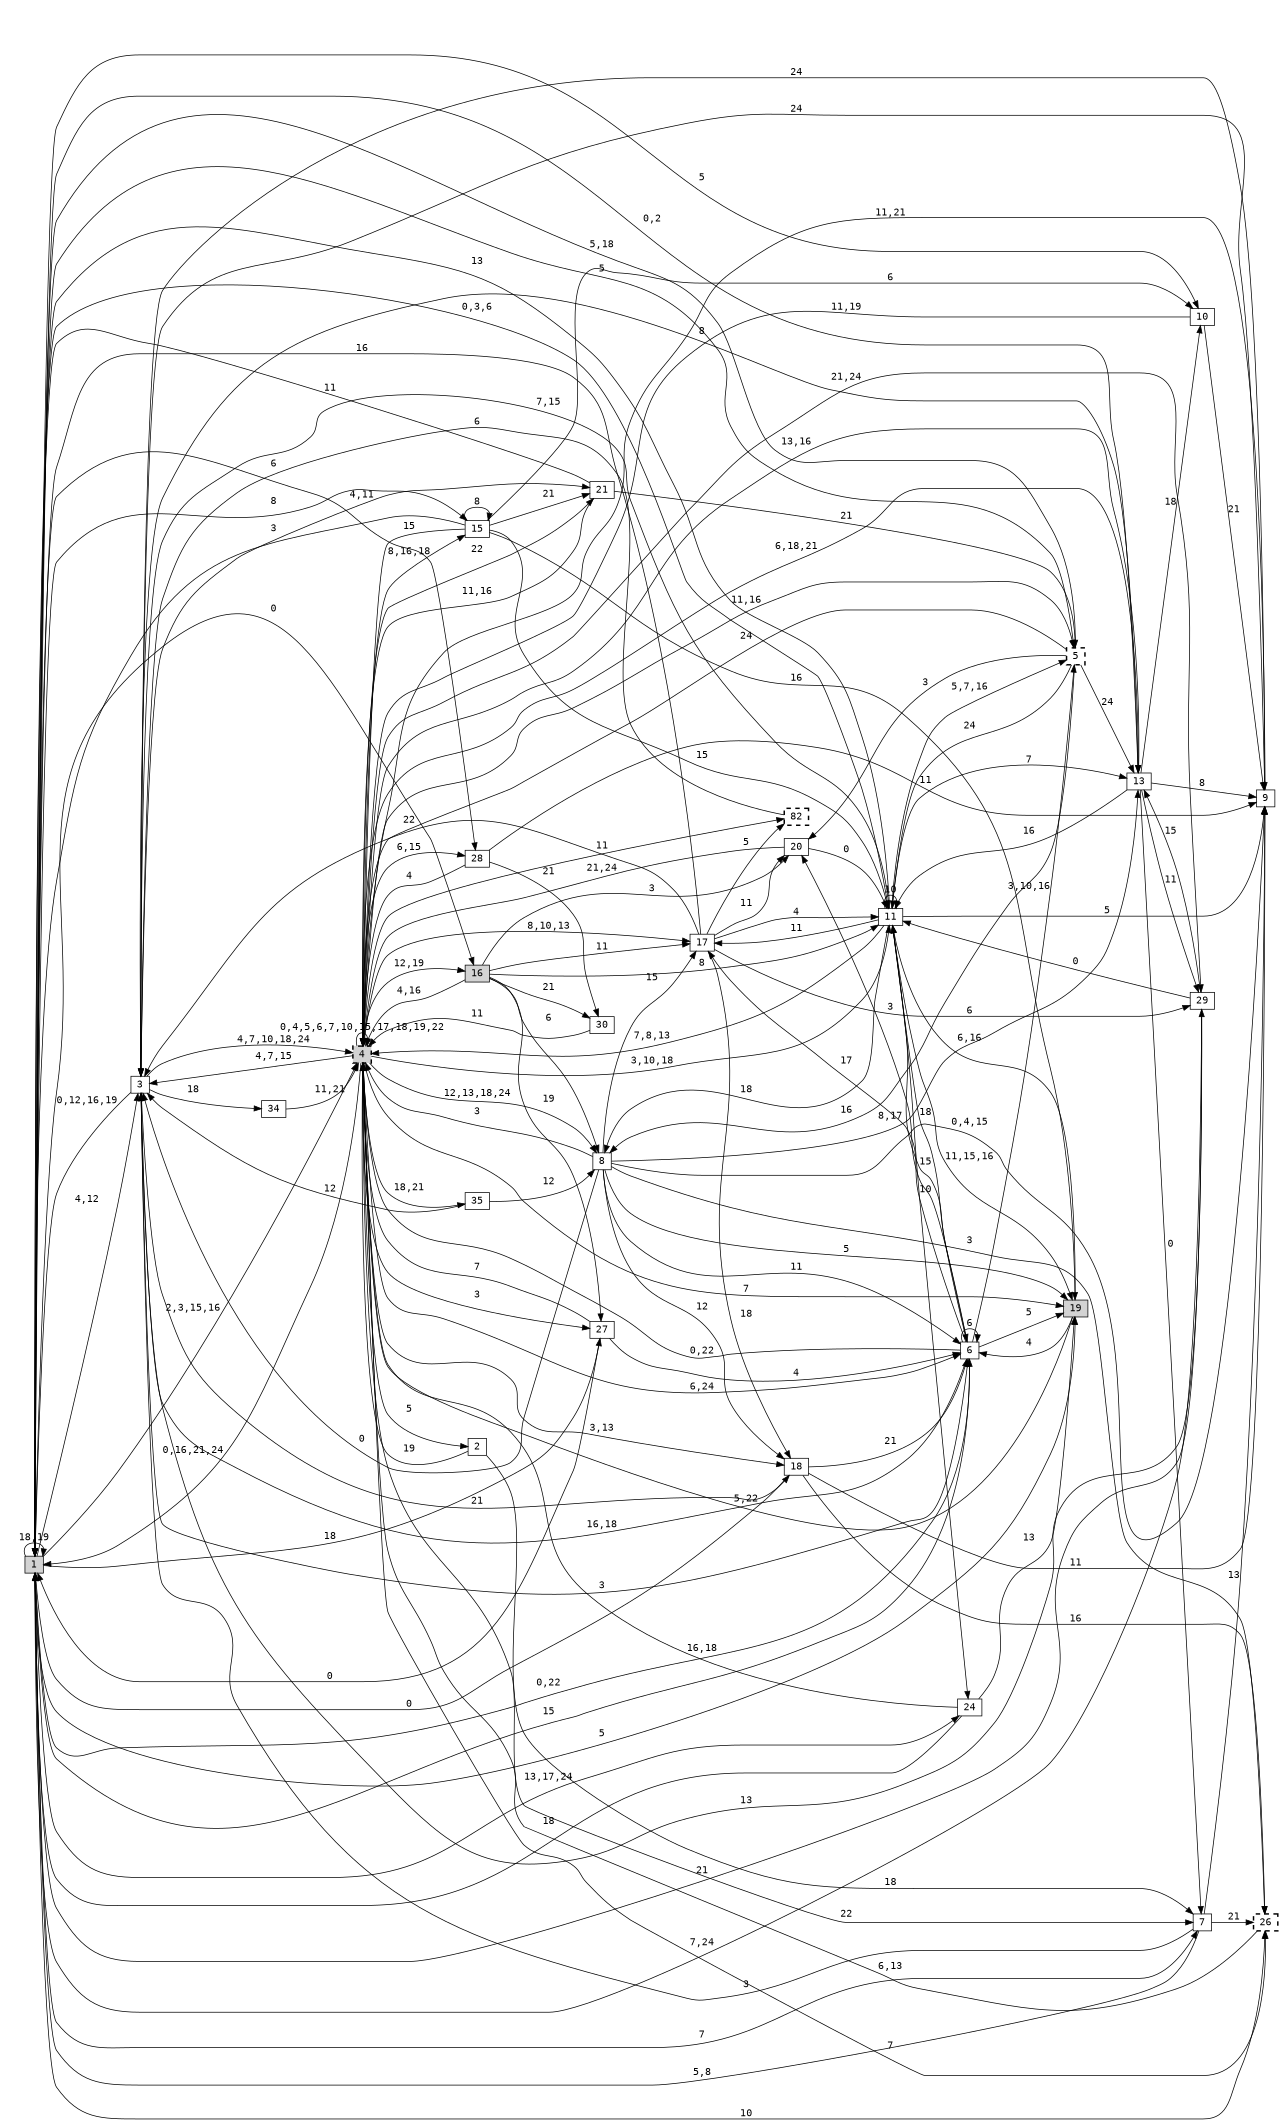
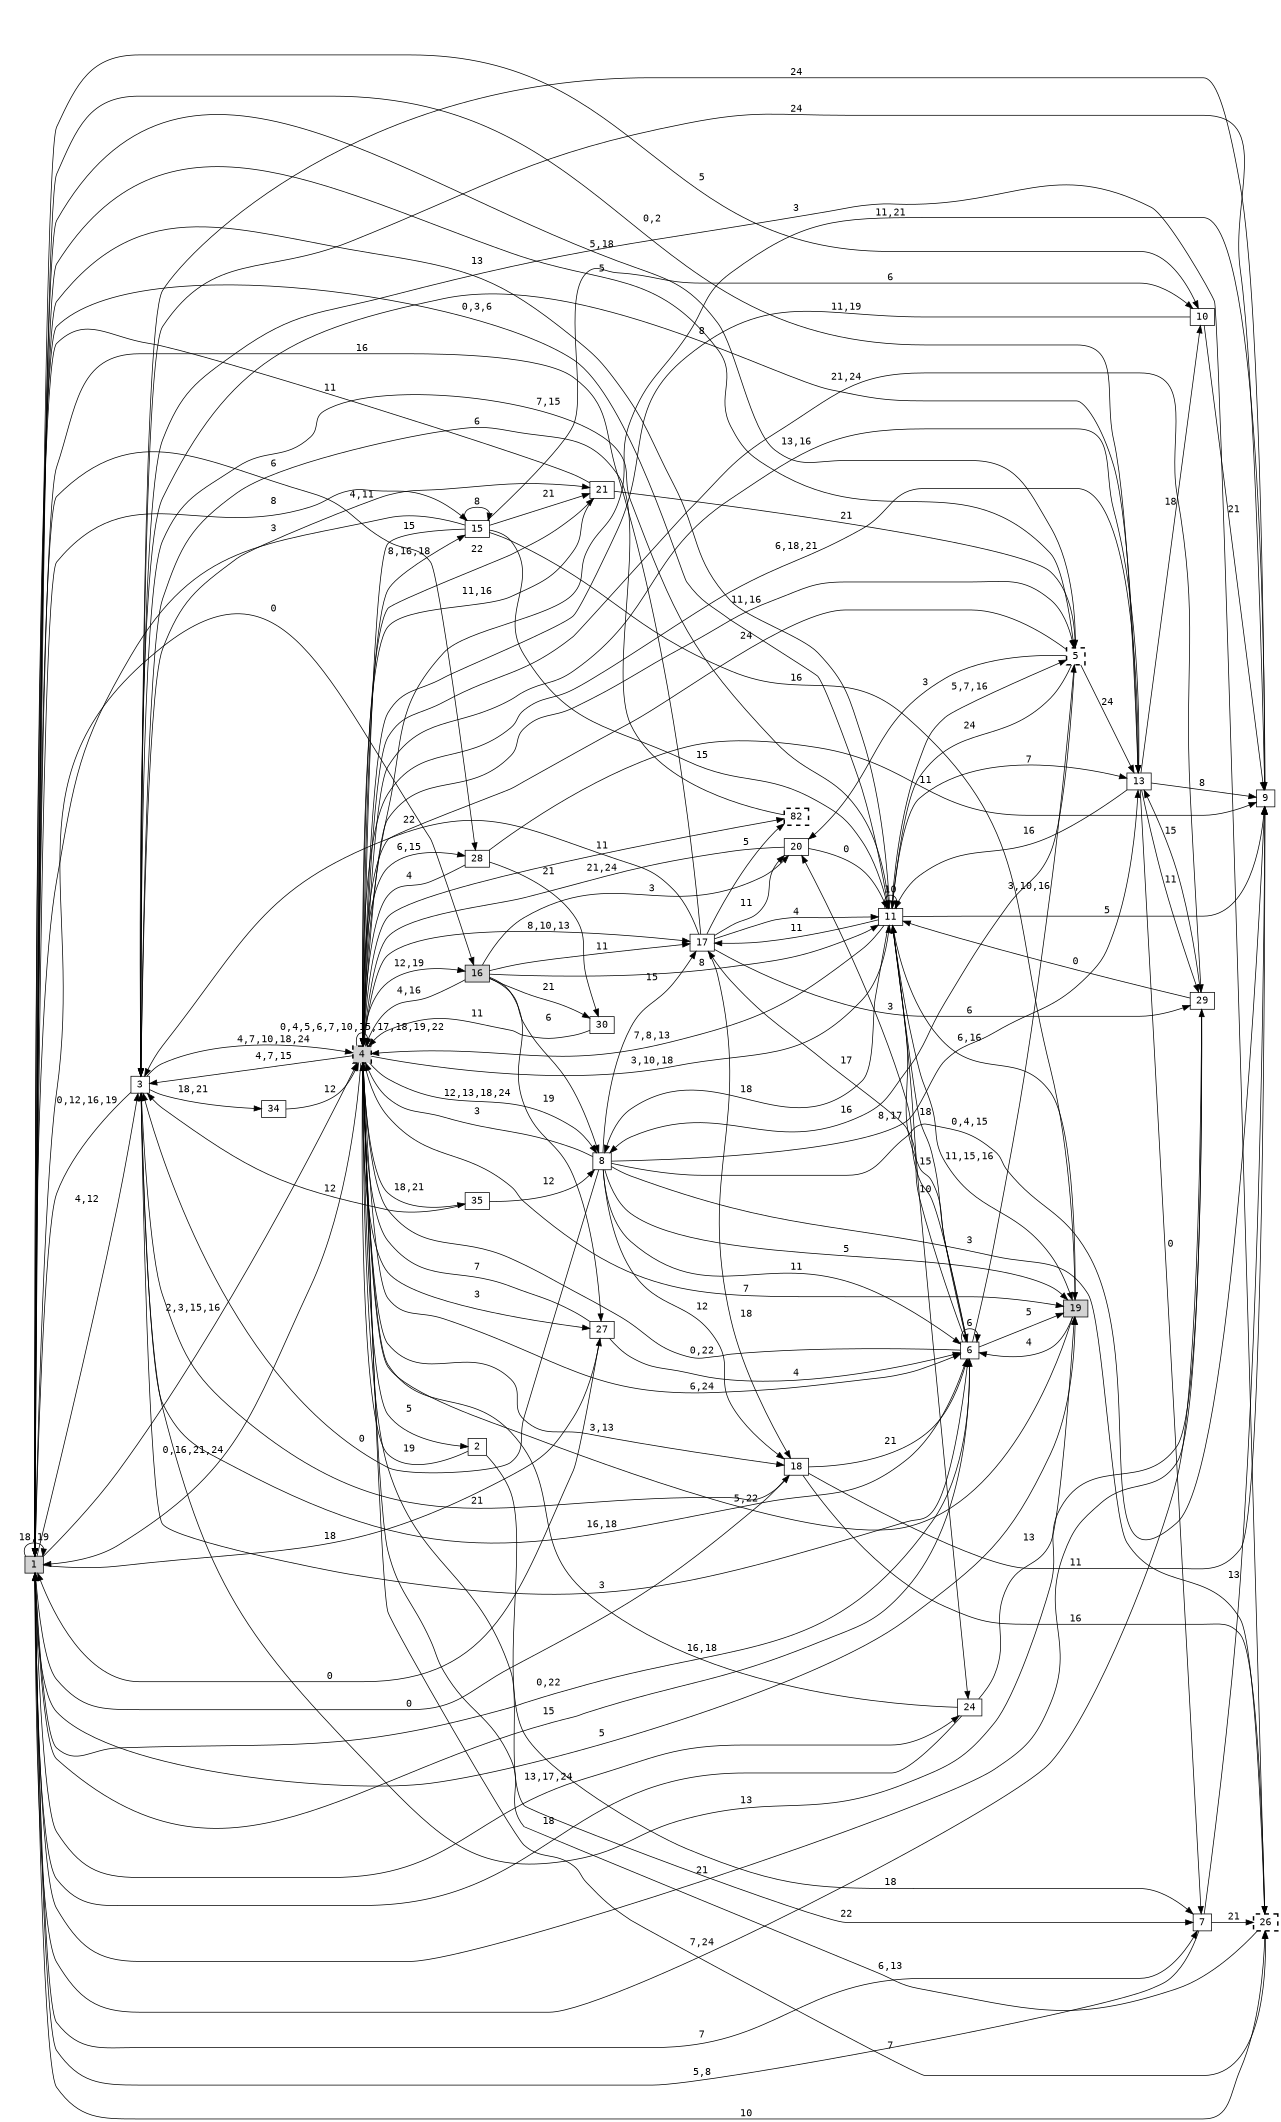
edge "3" -> "34": label "18" -> "18,21"
edge "34" -> "4": label "11,21" -> "12"
edge "7" -> "3": now "26" -> "3"
